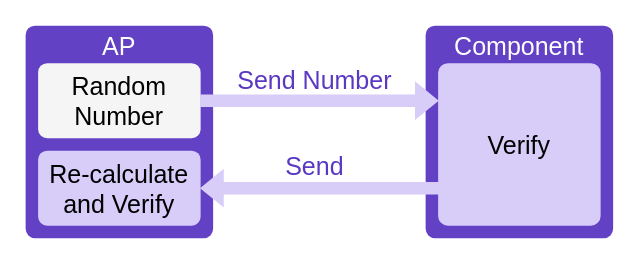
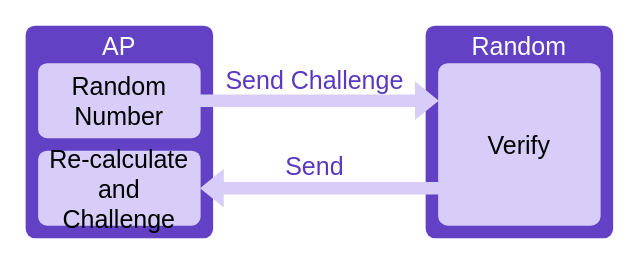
node "Component": label "Component" -> "Random"
node "Send Number": label "Send Number" -> "Send Challenge"
node "Random Number": fillcolor #f5f5f5 -> #d7cdf8
node "Re-calculate and Verify": label "Re-calculate and Verify" -> "Re-calculate and Challenge"
